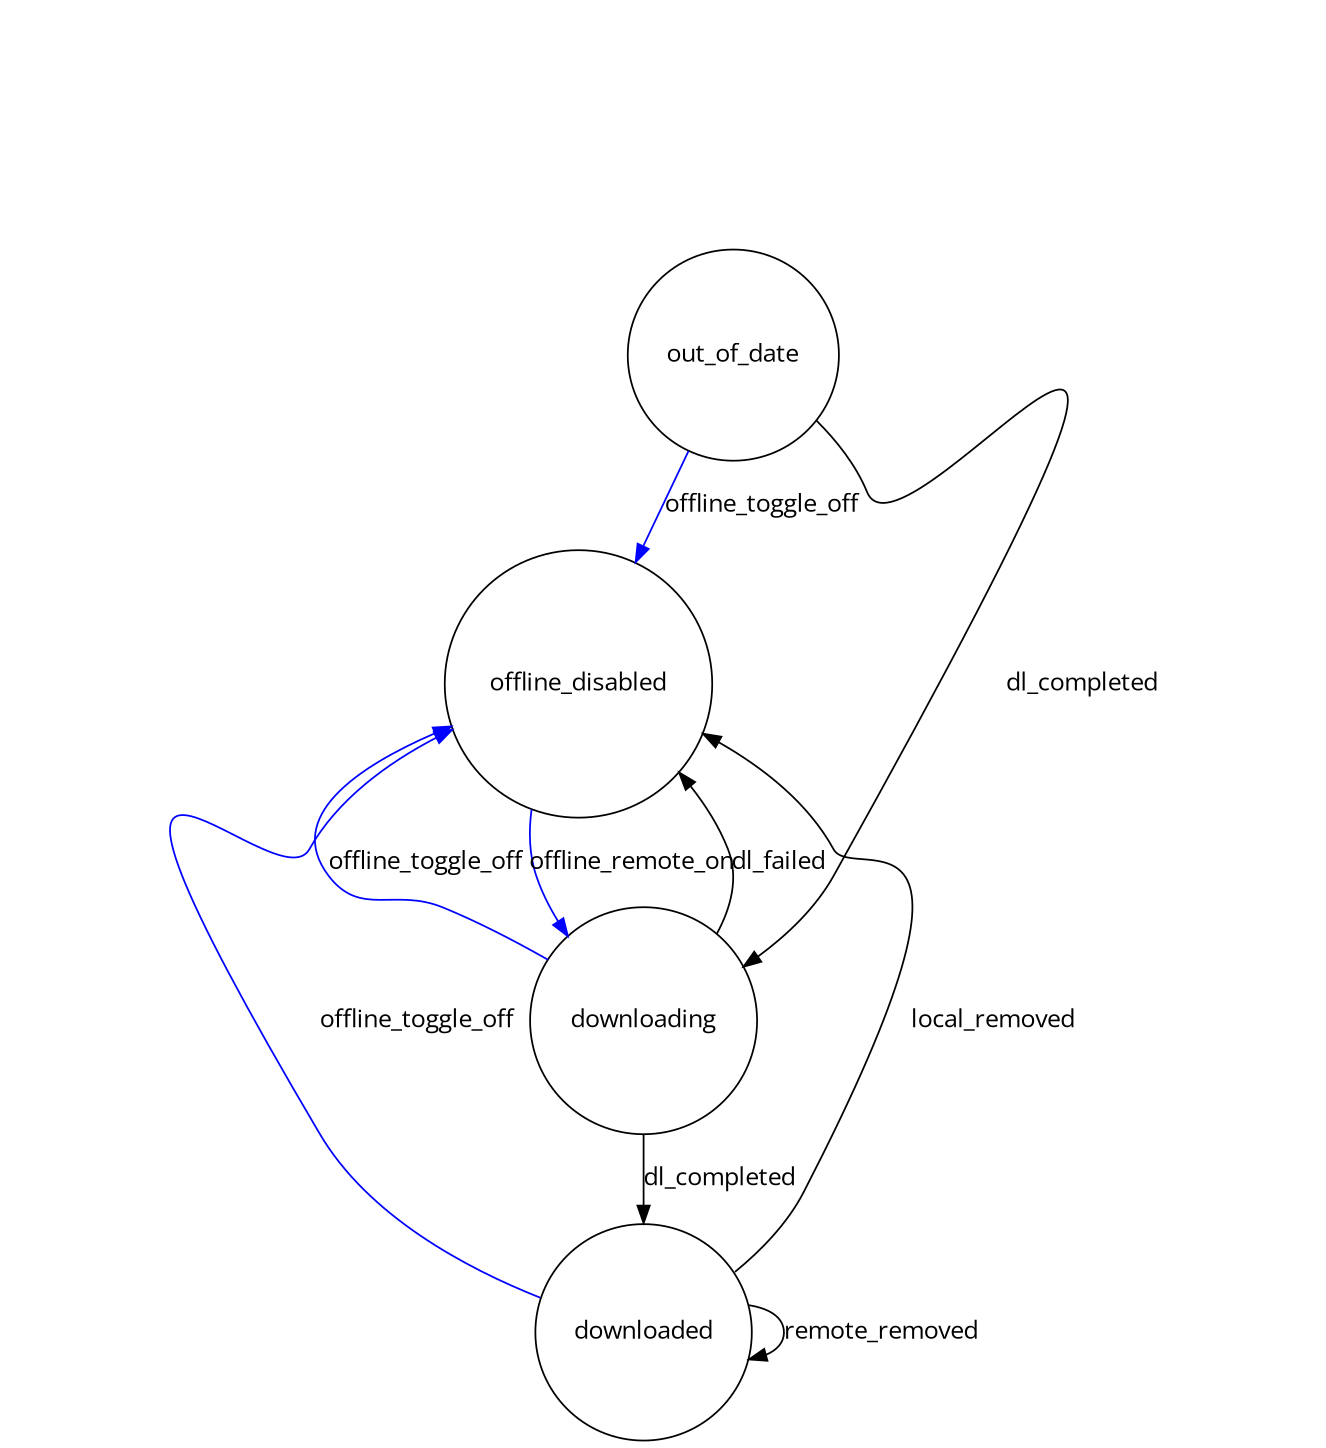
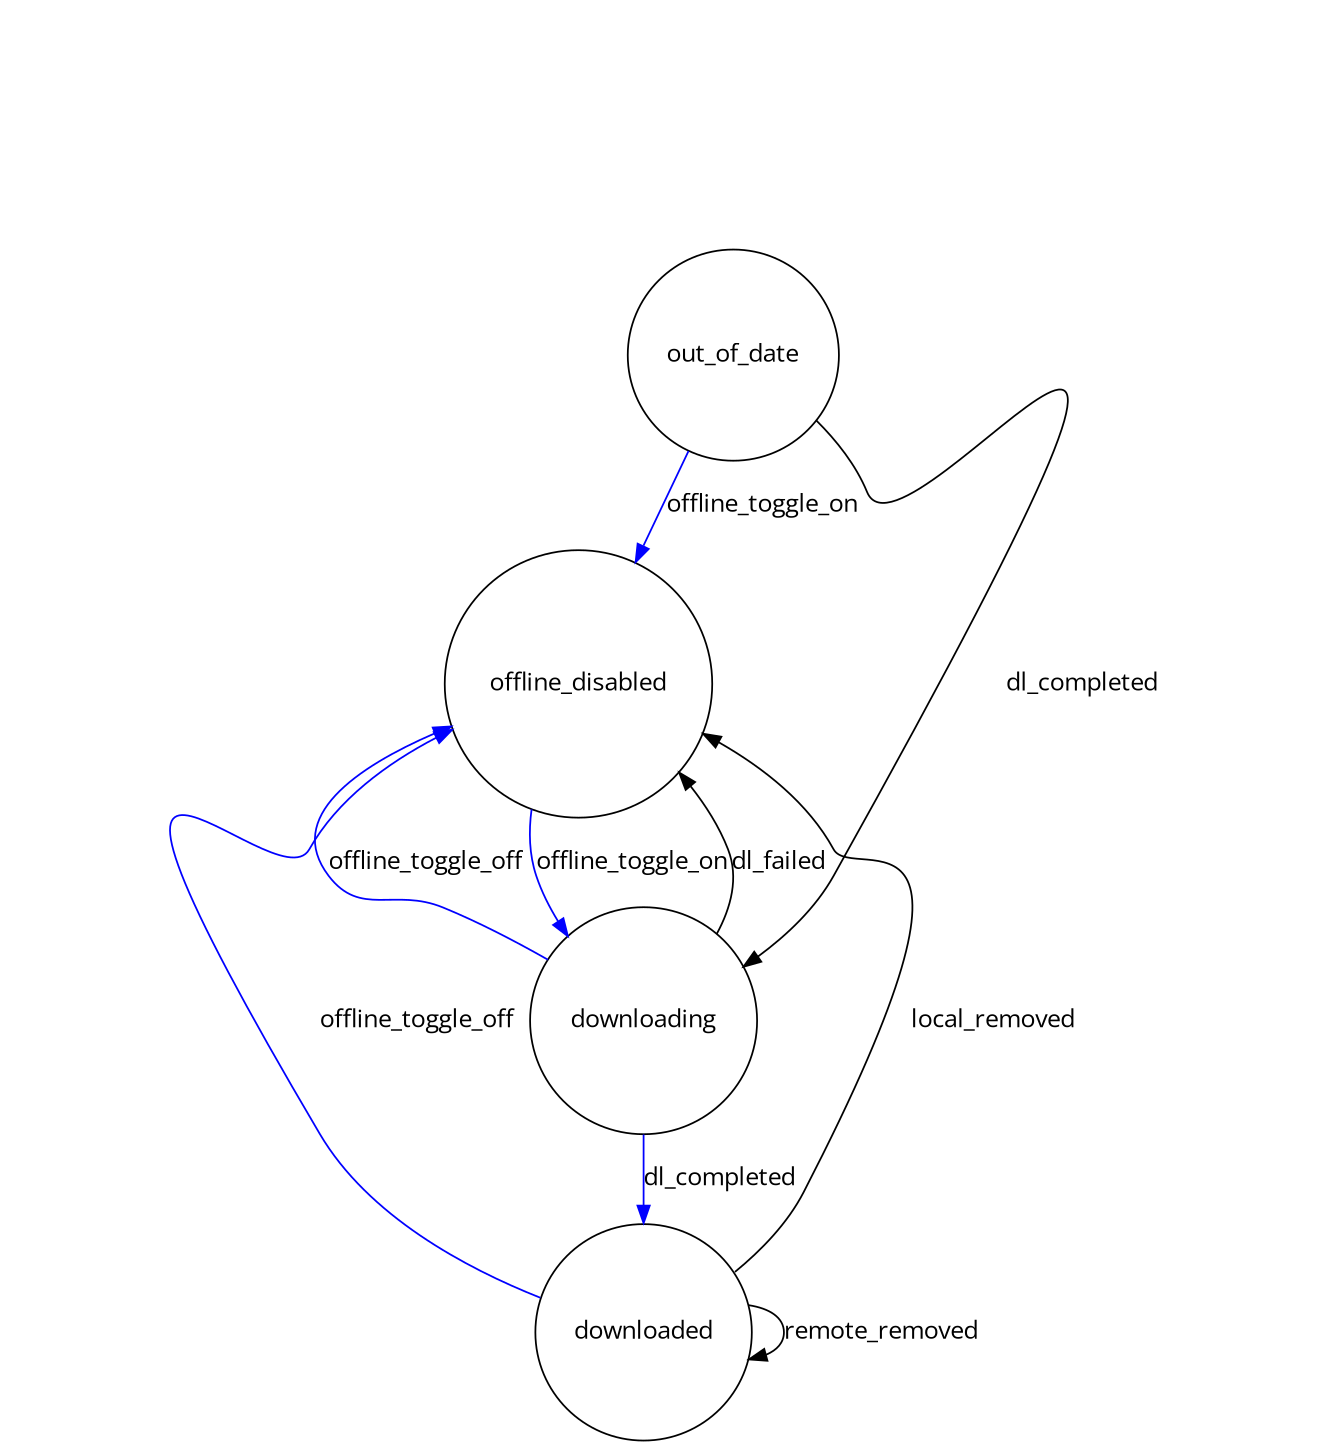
edge "out_of_date" -> "offline_disabled": label "offline_toggle_off" -> "offline_toggle_on"
edge "offline_disabled" -> "downloading": label "offline_remote_on" -> "offline_toggle_on"
edge "downloading" -> "downloaded": color black -> blue
